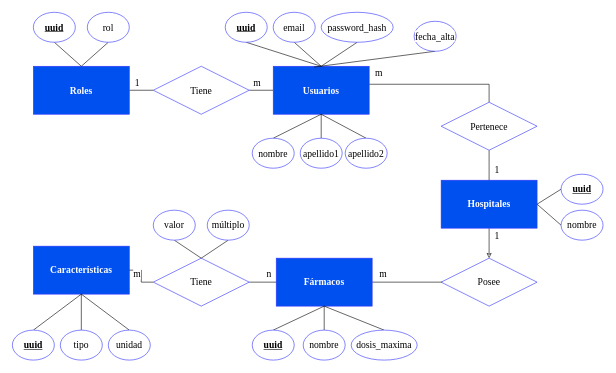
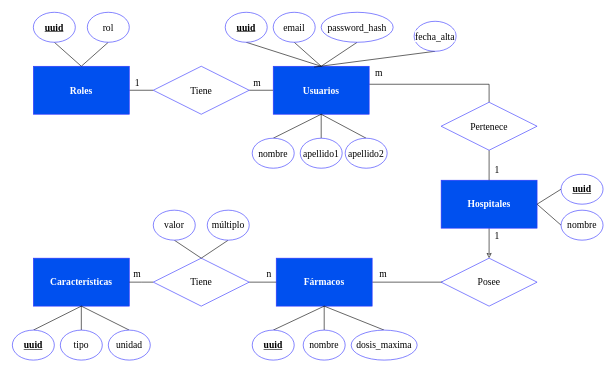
node "Características": moved (81, 270) -> (81, 282)
